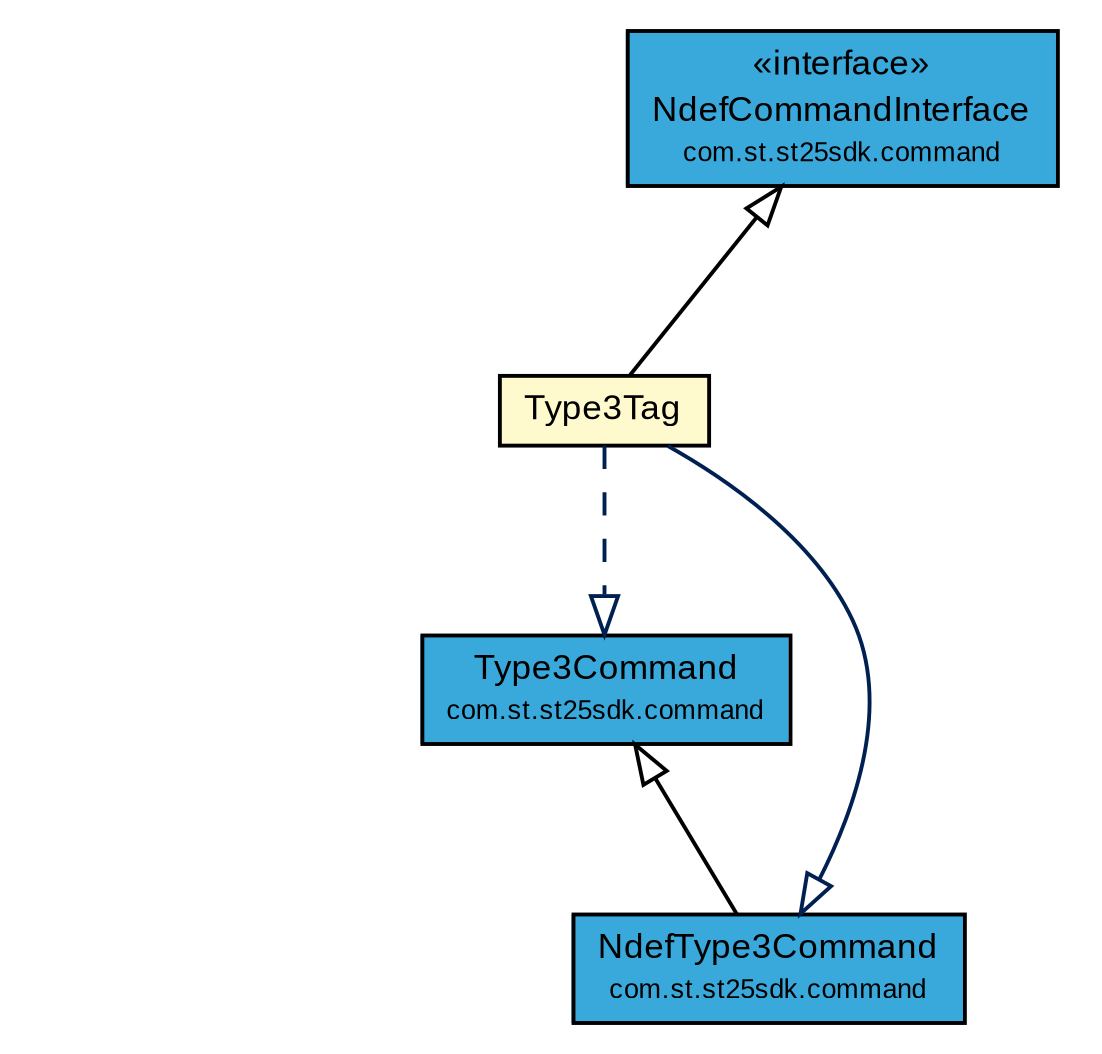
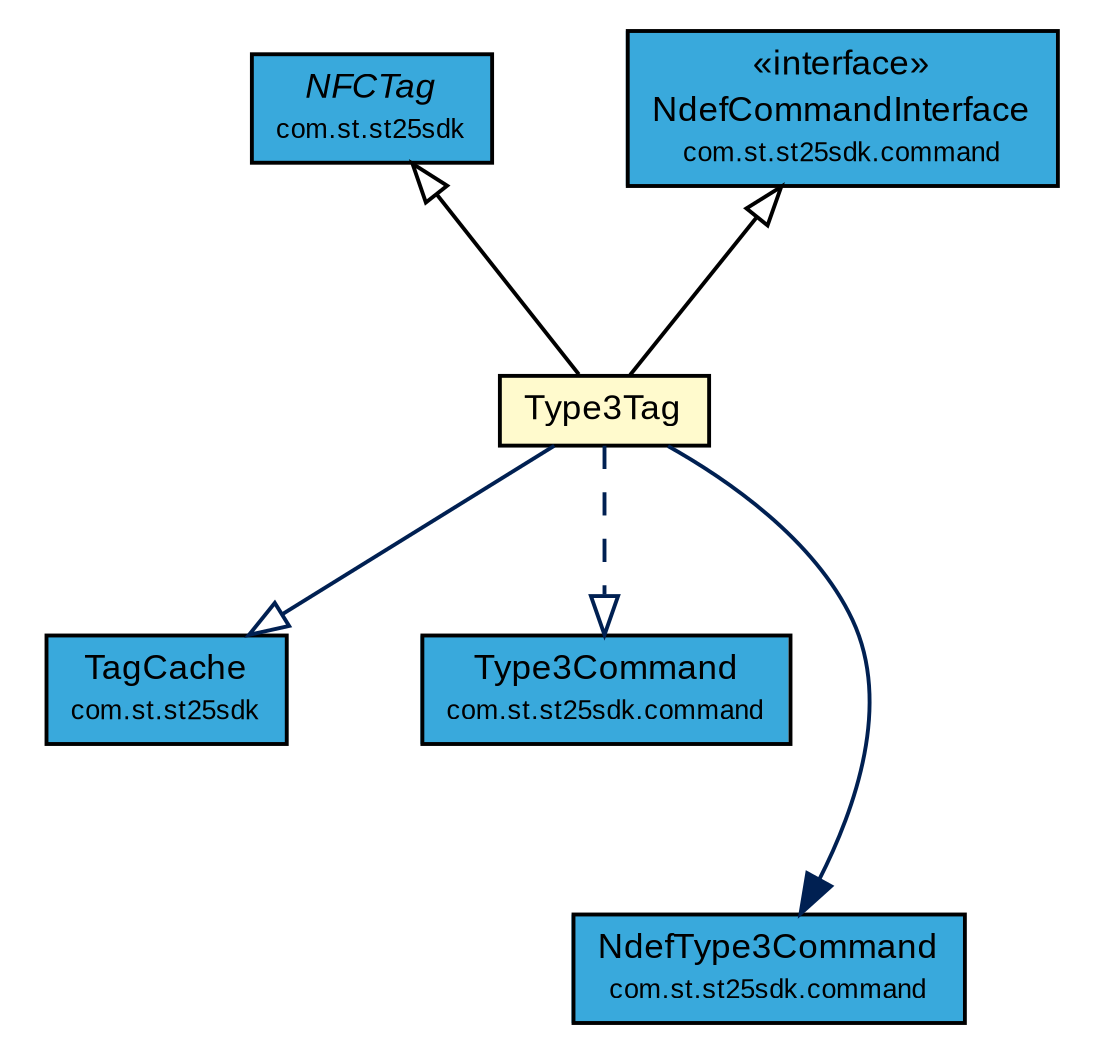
node "NFCTag": added
edge "Type3Tag" -> "NdefType3Command": arrowhead onormal -> normal
node "TagCache": added
edge "NdefType3Command" -> "Type3Command": removed
